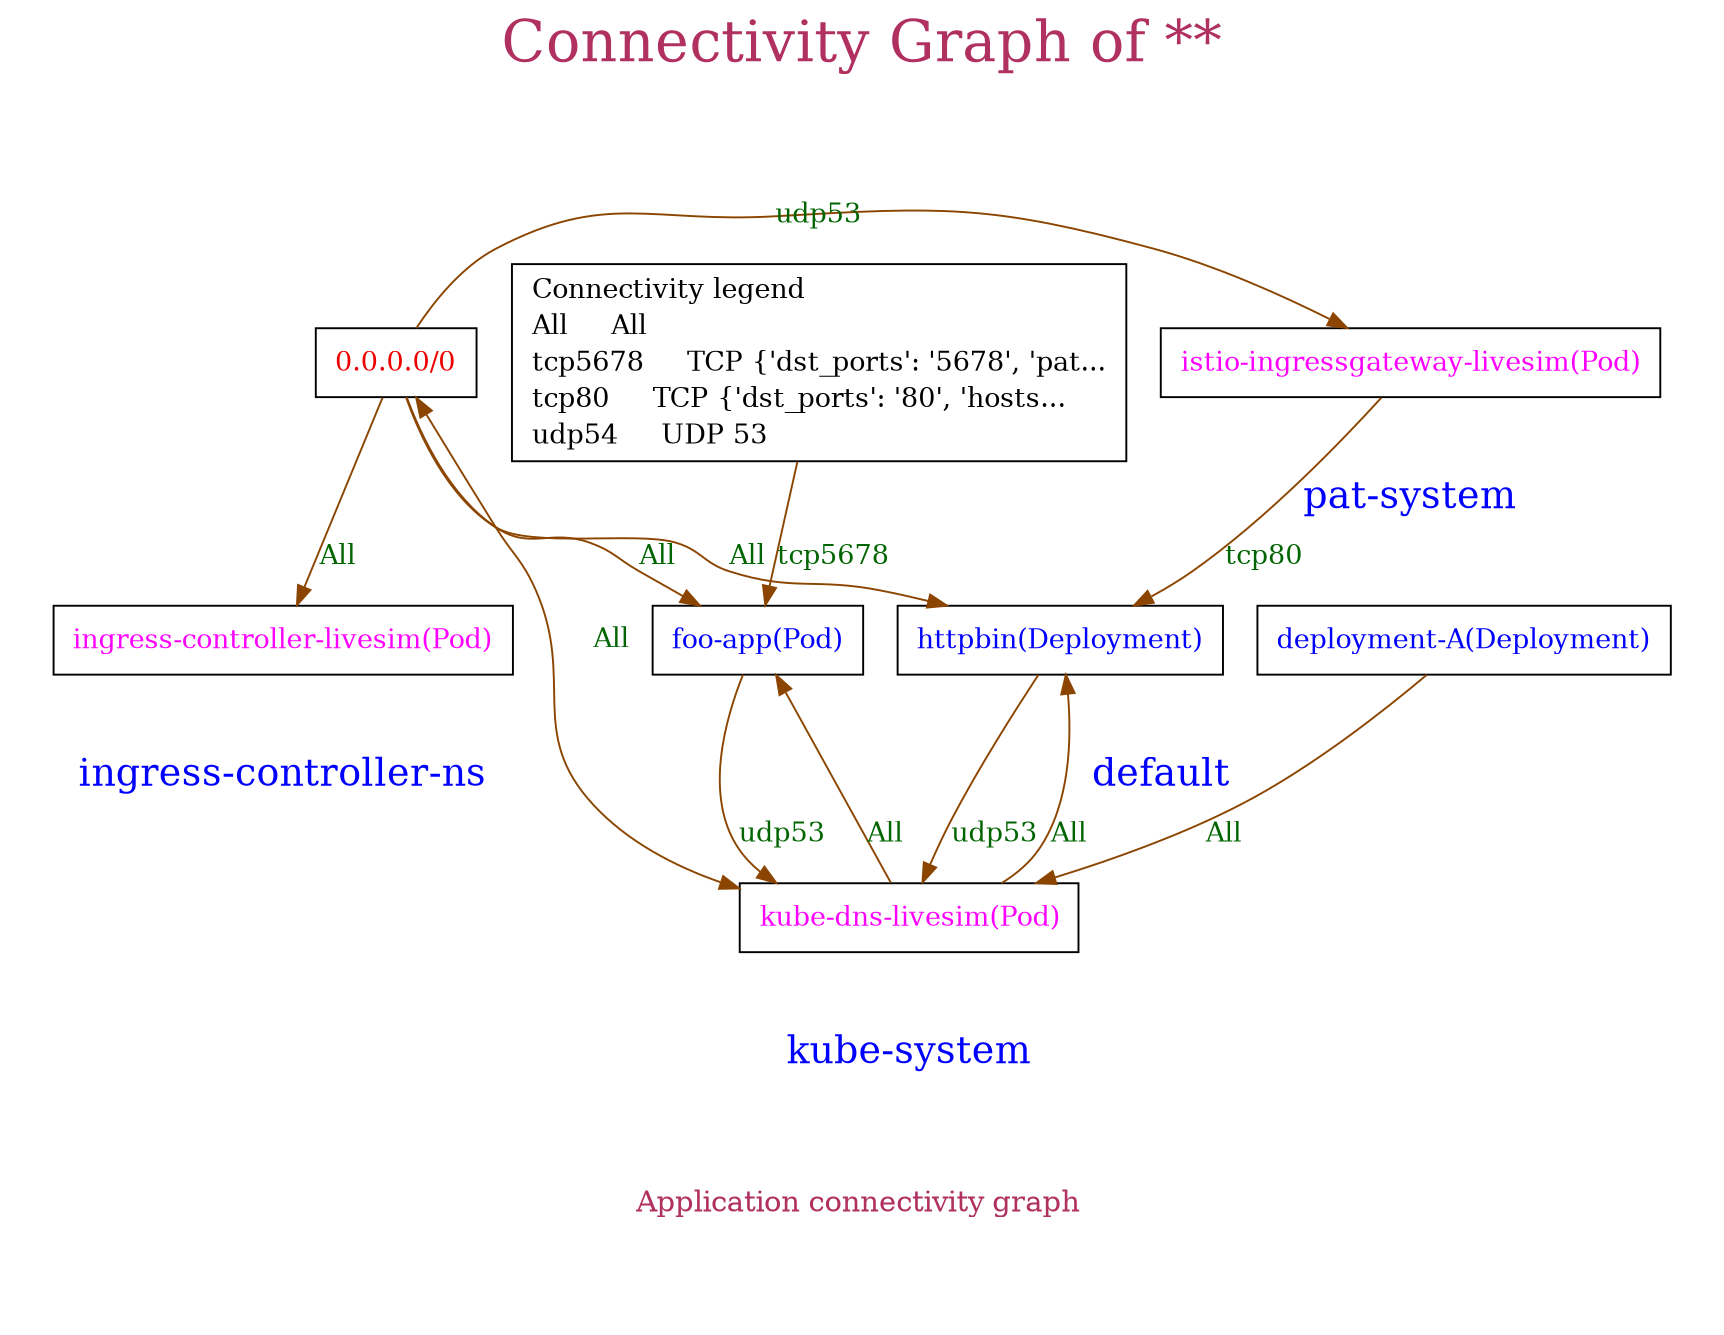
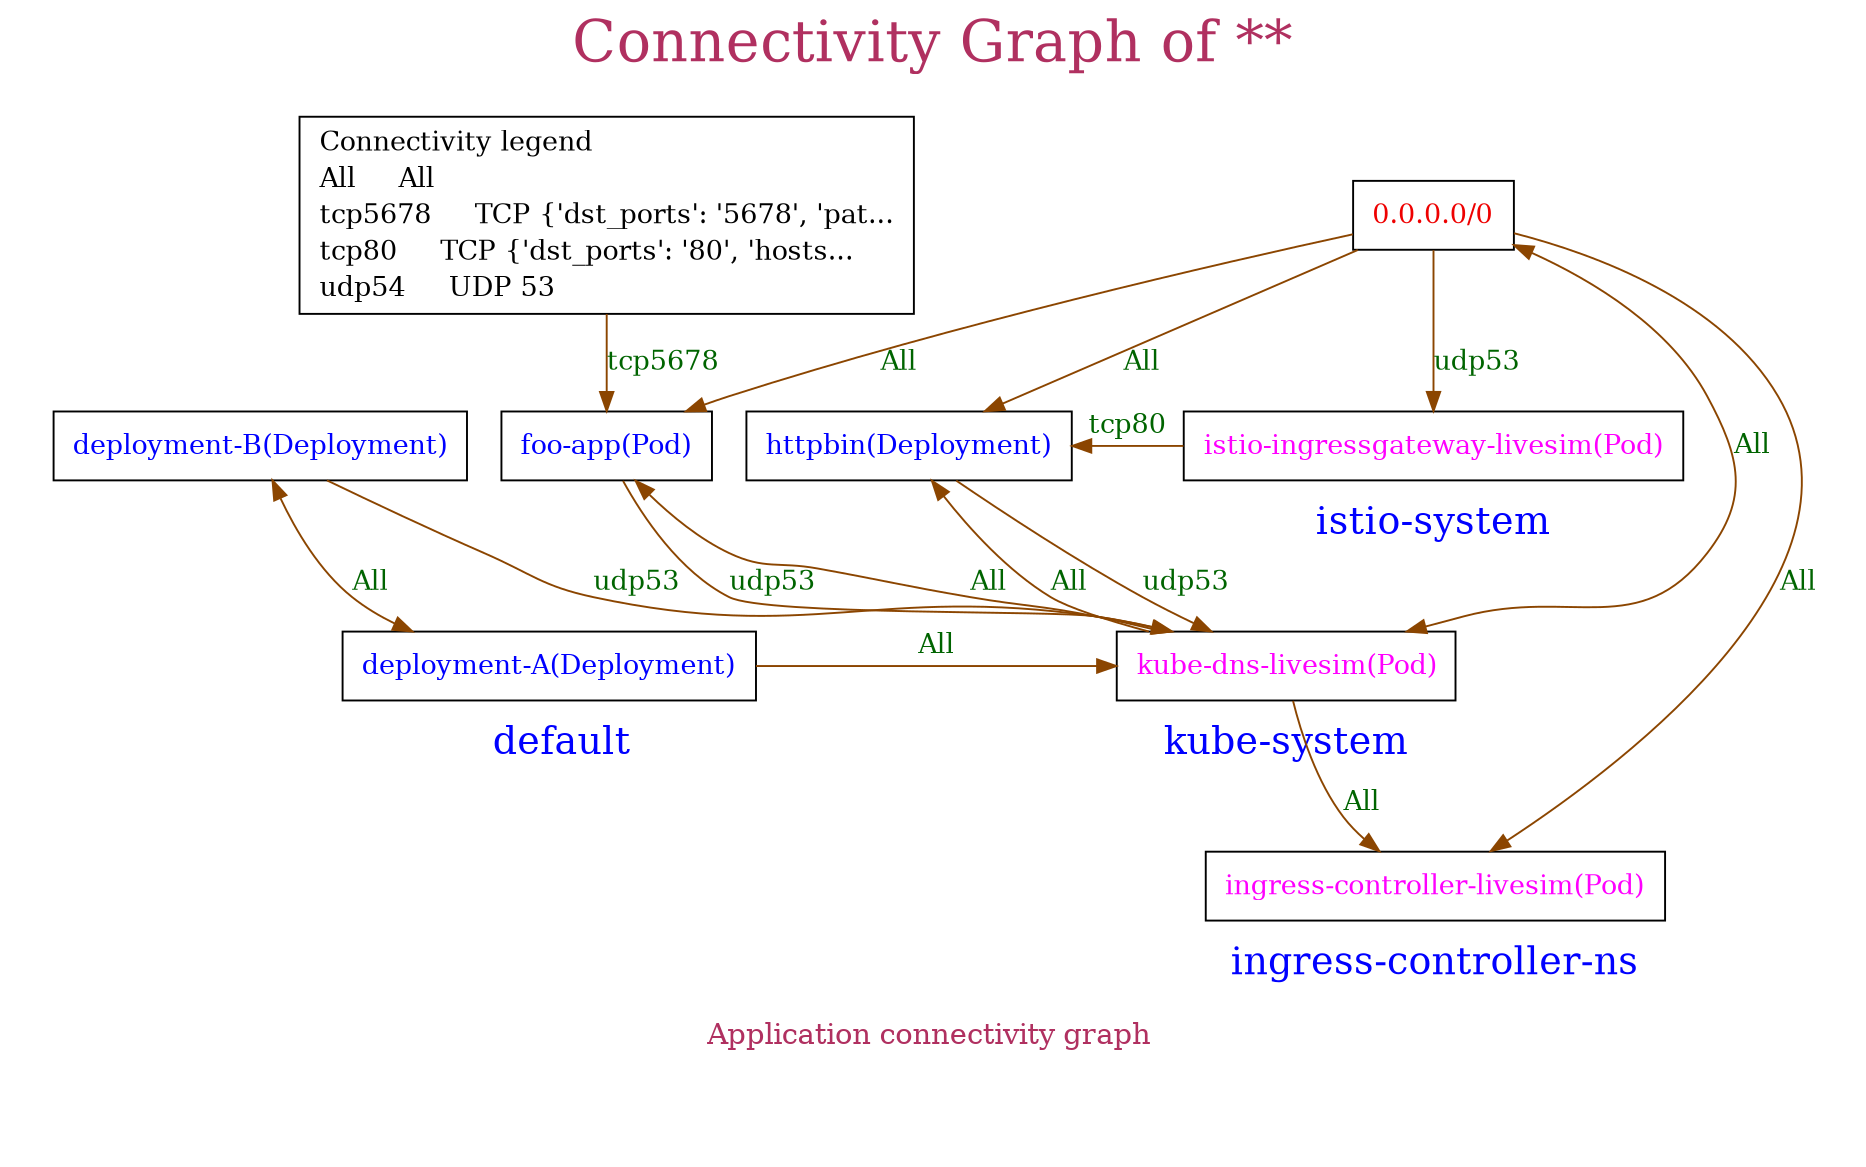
node "deployment-B(Deployment)": added
cluster "pat-system": label "pat-system" -> "istio-system"
edge "kube-dns-livesim(Pod)" -- "ingress-controller-livesim(Pod)": added, label "All"
